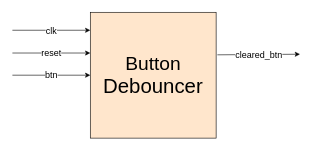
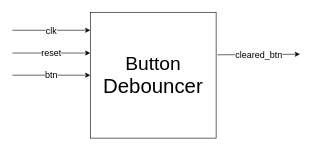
node "Button Debouncer": fillcolor #ffe6cc -> #ffffff
